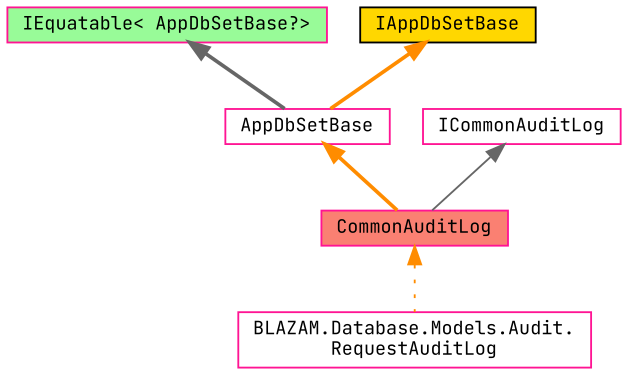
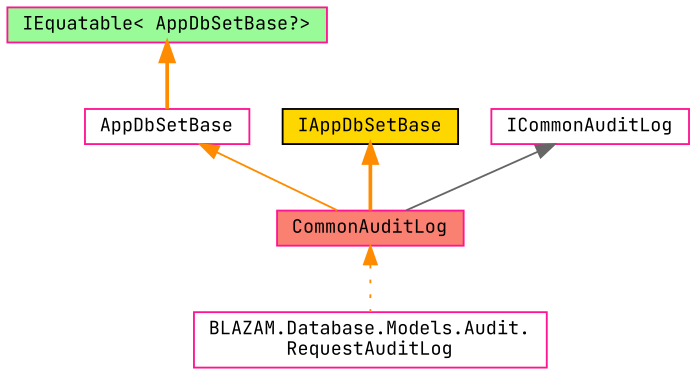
edge "AppDbSetBase" -> "IEquatable< AppDbSetBase?>": color gray40 -> darkorange
edge "AppDbSetBase" -> "IAppDbSetBase": now "CommonAuditLog" -> "IAppDbSetBase"
edge "CommonAuditLog" -> "AppDbSetBase": style bold -> solid
